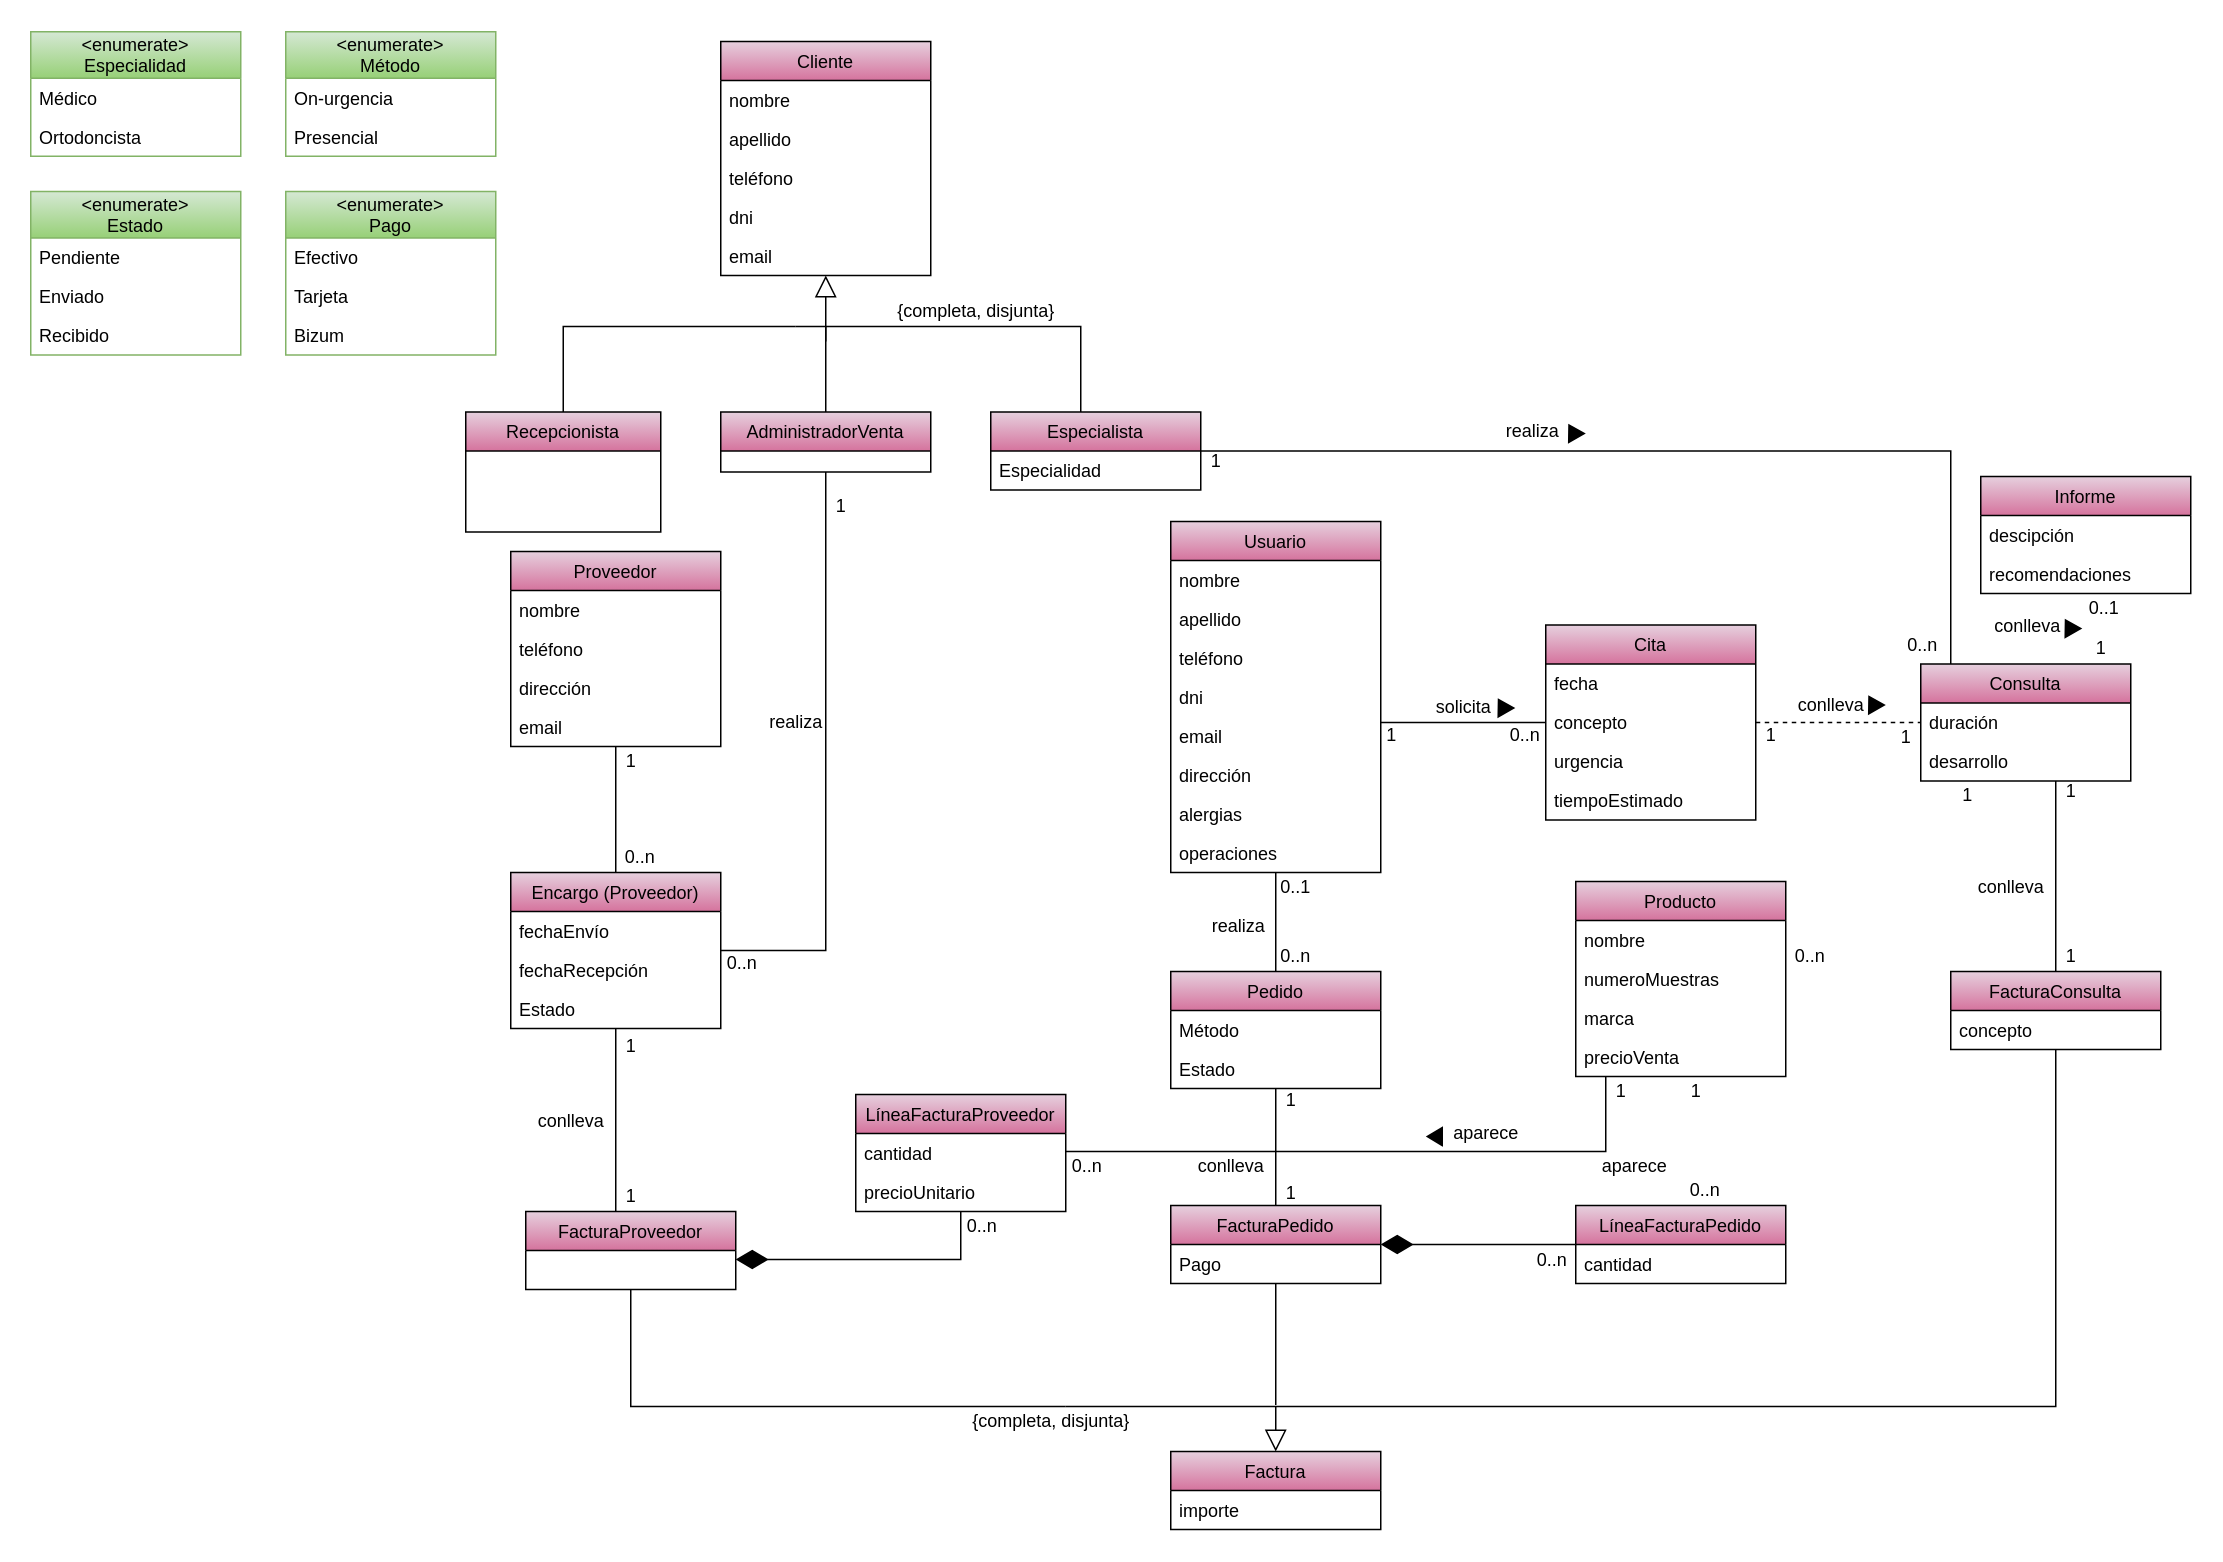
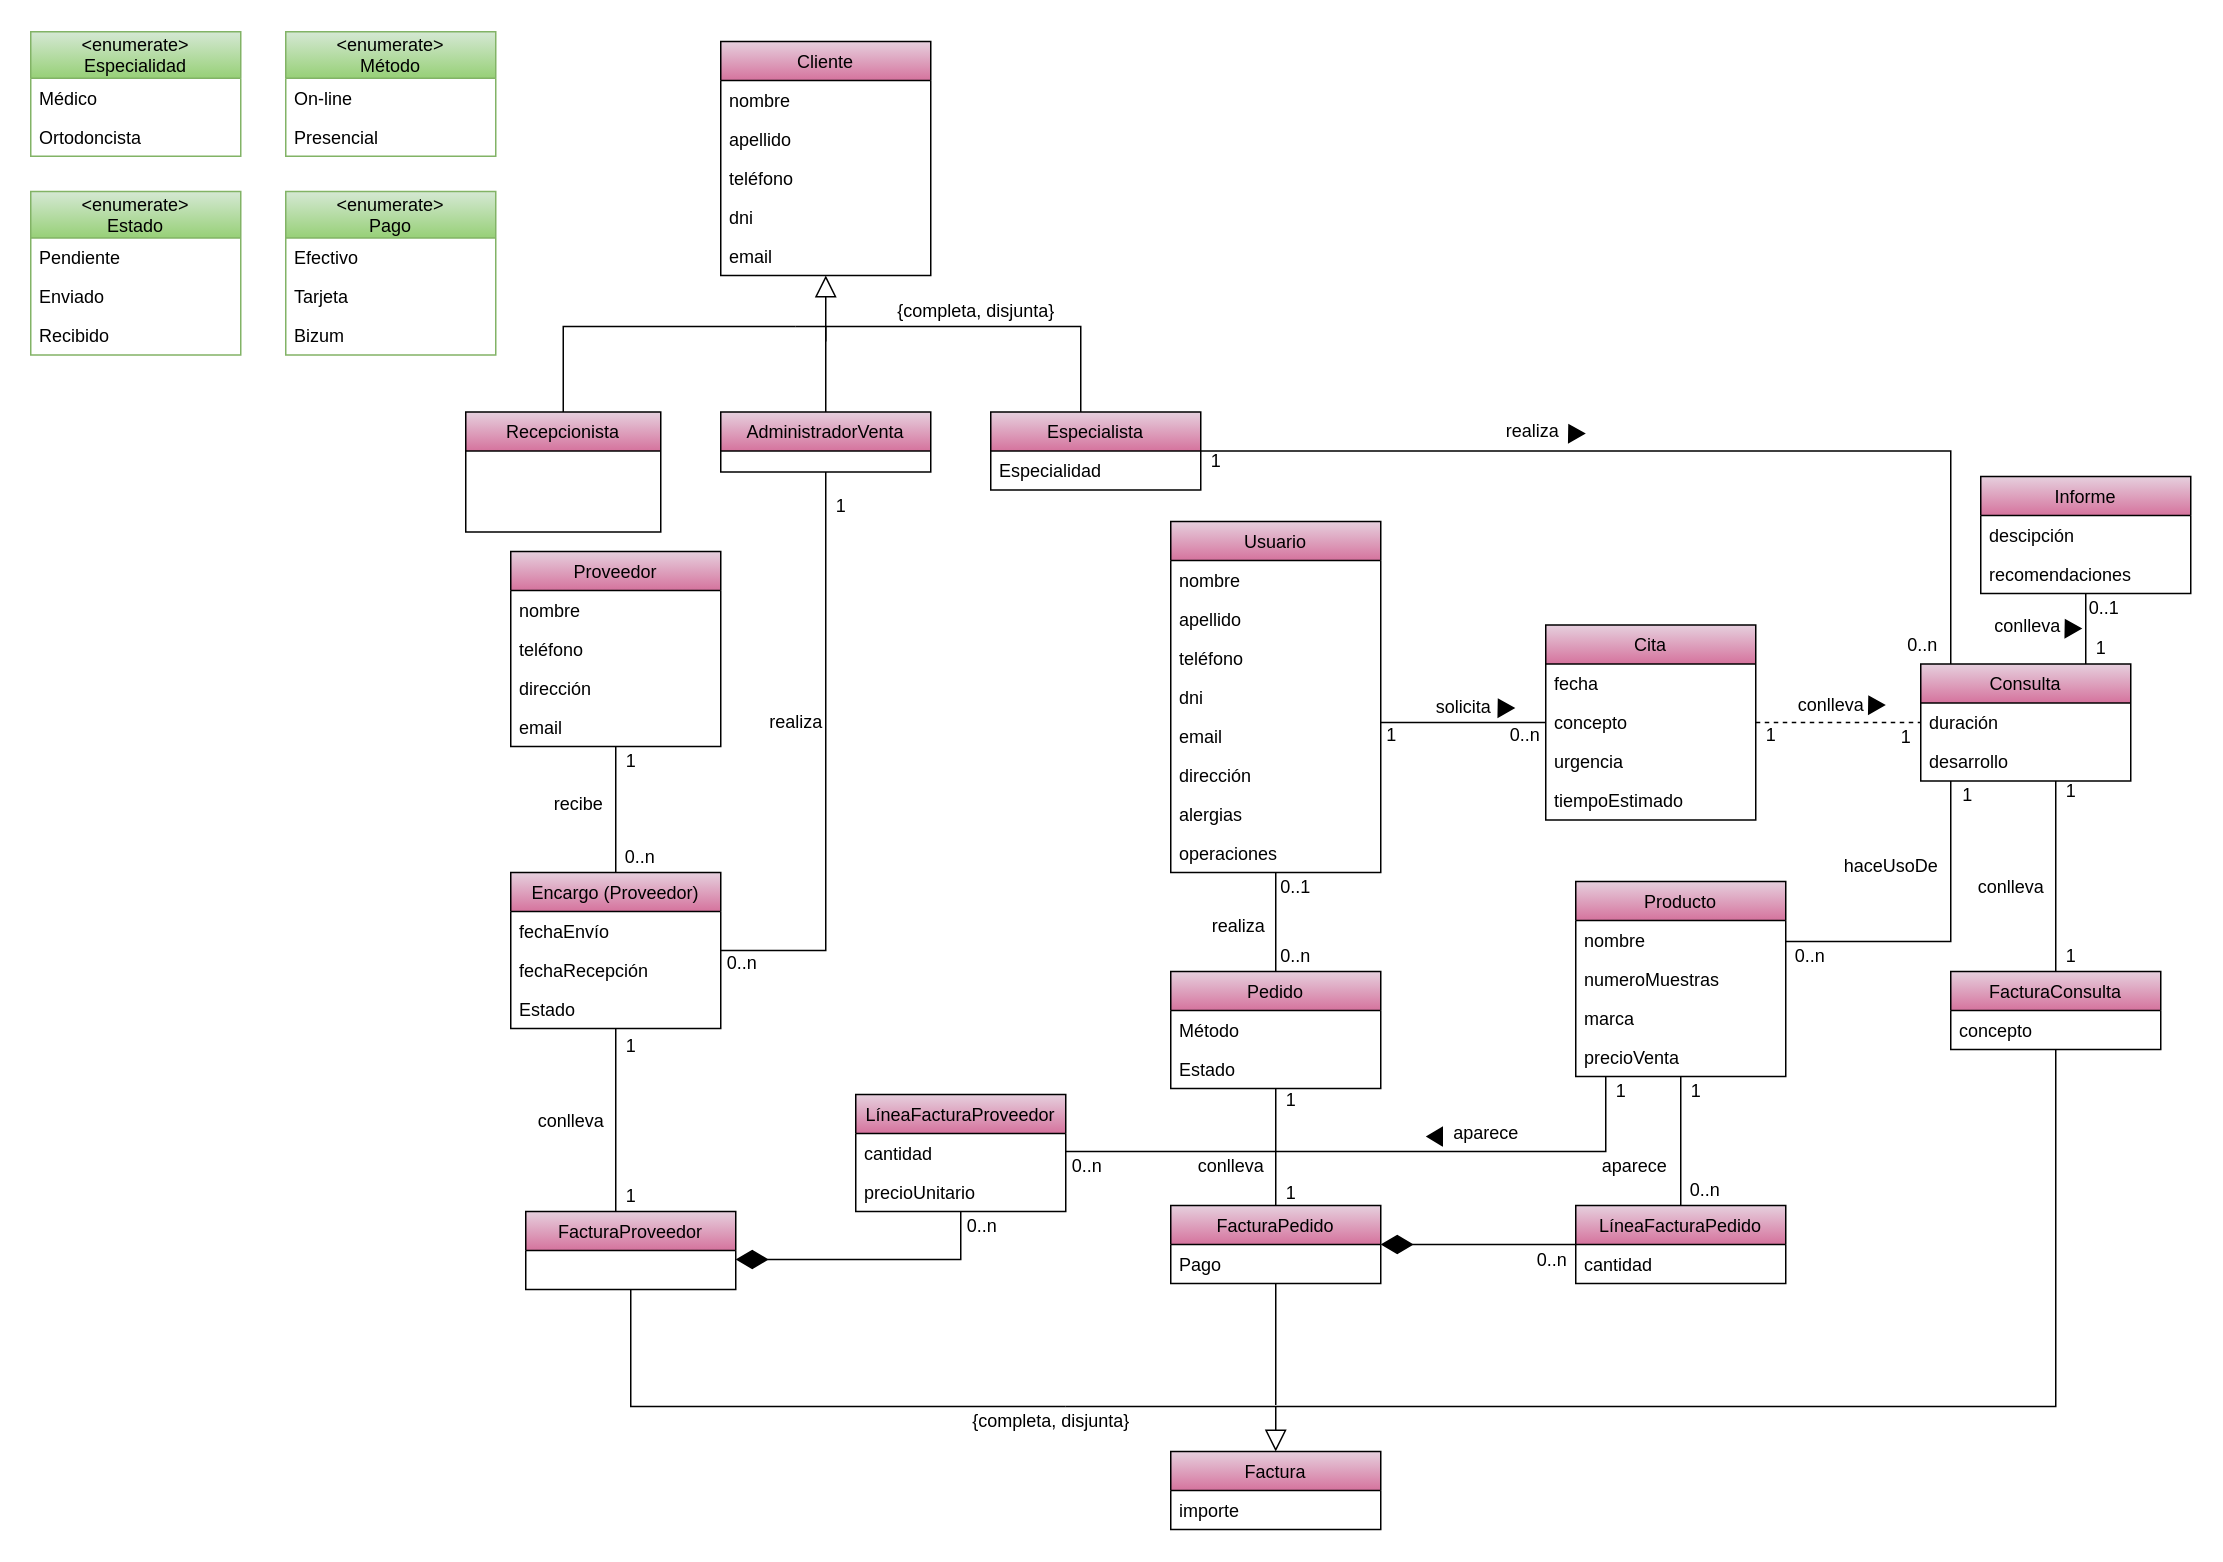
node "On-urgencia": label "On-urgencia" -> "On-line"
edge "Informe" -- "Consulta": added
node "recibe": added
node "haceUsoDe": added
edge "Consulta" -- "Producto": added
edge "Producto" -- "LíneaFacturaPedido": added
